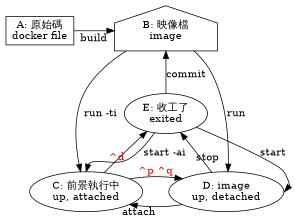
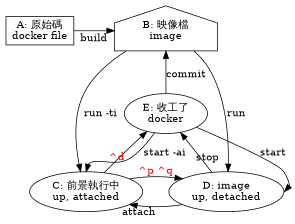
node "E: 收工了 exited": label "E: 收工了 exited" -> "E: 收工了 docker"
